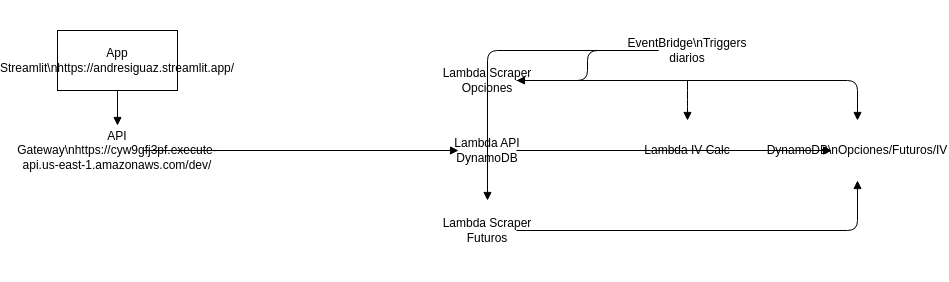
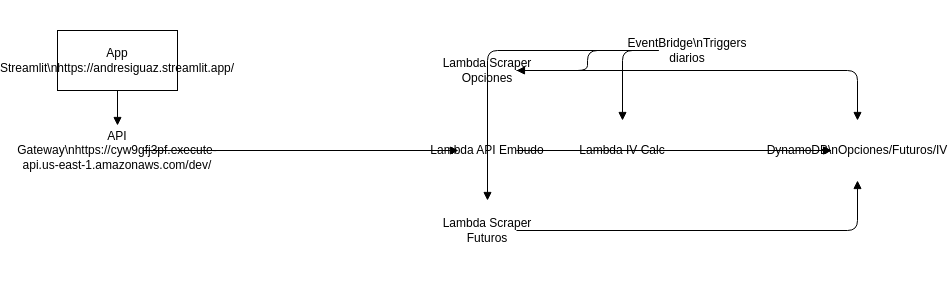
node "Lambda Scraper Opciones": moved (488, 81) -> (488, 71)
node "Lambda API DynamoDB": label "Lambda API DynamoDB" -> "Lambda API Embudo"
node "Lambda IV Calc": moved (688, 151) -> (623, 151)
